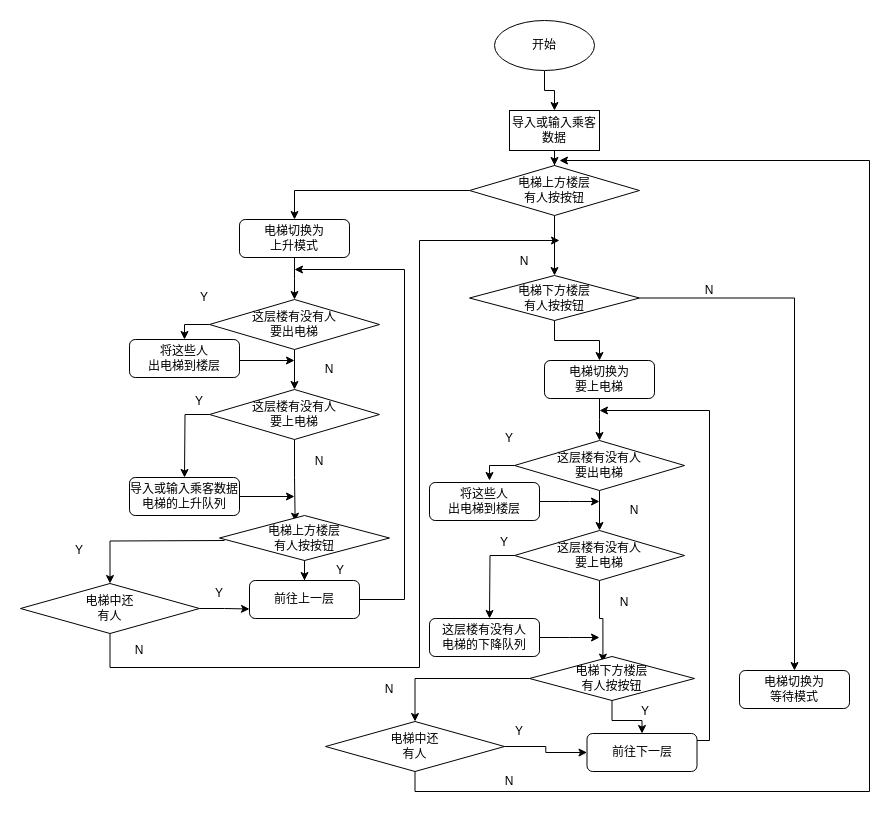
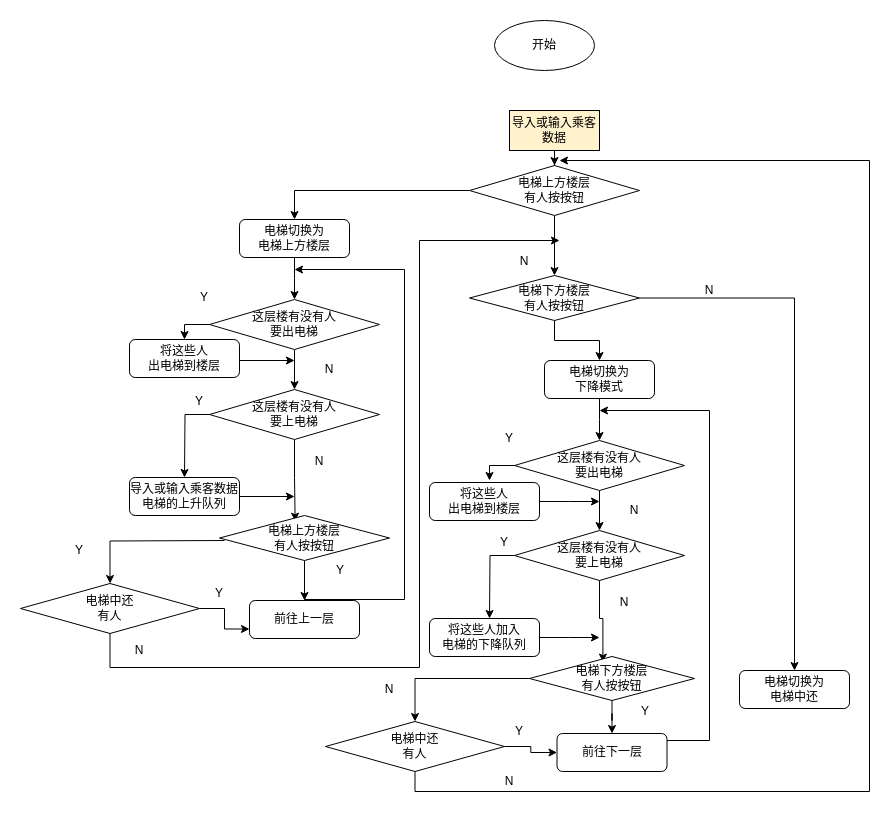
edge "开始" -> "导入或输入乘客数据": removed
node "导入或输入乘客数据": fillcolor #ffffff -> #fff2cc
node "电梯切换为 上升模式": label "电梯切换为 上升模式" -> "电梯切换为 电梯上方楼层"
node "电梯切换为 要上电梯": label "电梯切换为 要上电梯" -> "电梯切换为 下降模式"
node "前往上一层": moved (305, 600) -> (305, 620)
node "这层楼有没有人 电梯的下降队列": label "这层楼有没有人 电梯的下降队列" -> "将这些人加入 电梯的下降队列"
node "电梯切换为 等待模式": label "电梯切换为 等待模式" -> "电梯切换为 电梯中还"
node "前往下一层": moved (642, 753) -> (612, 753)
